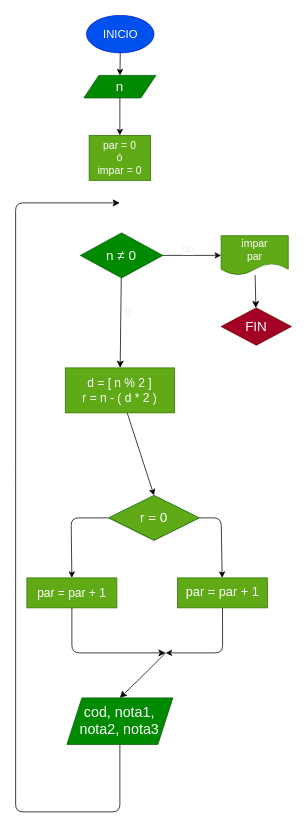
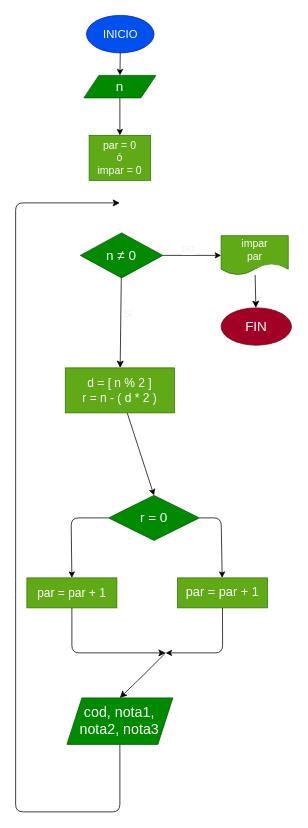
node "FIN": shape diamond -> ellipse
node "r = 0": fillcolor #60a917 -> #008a00
